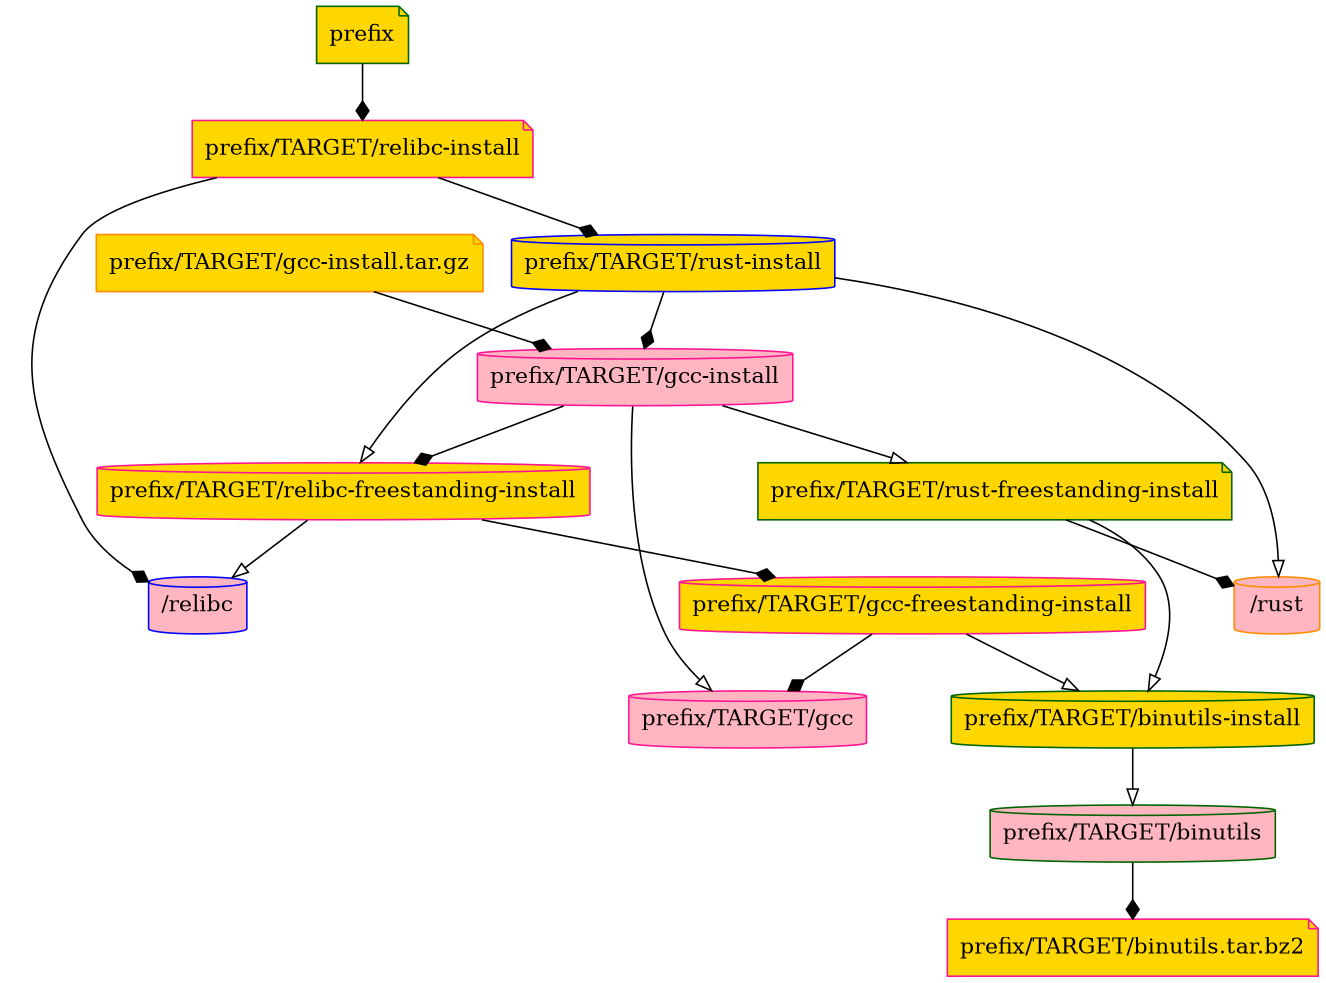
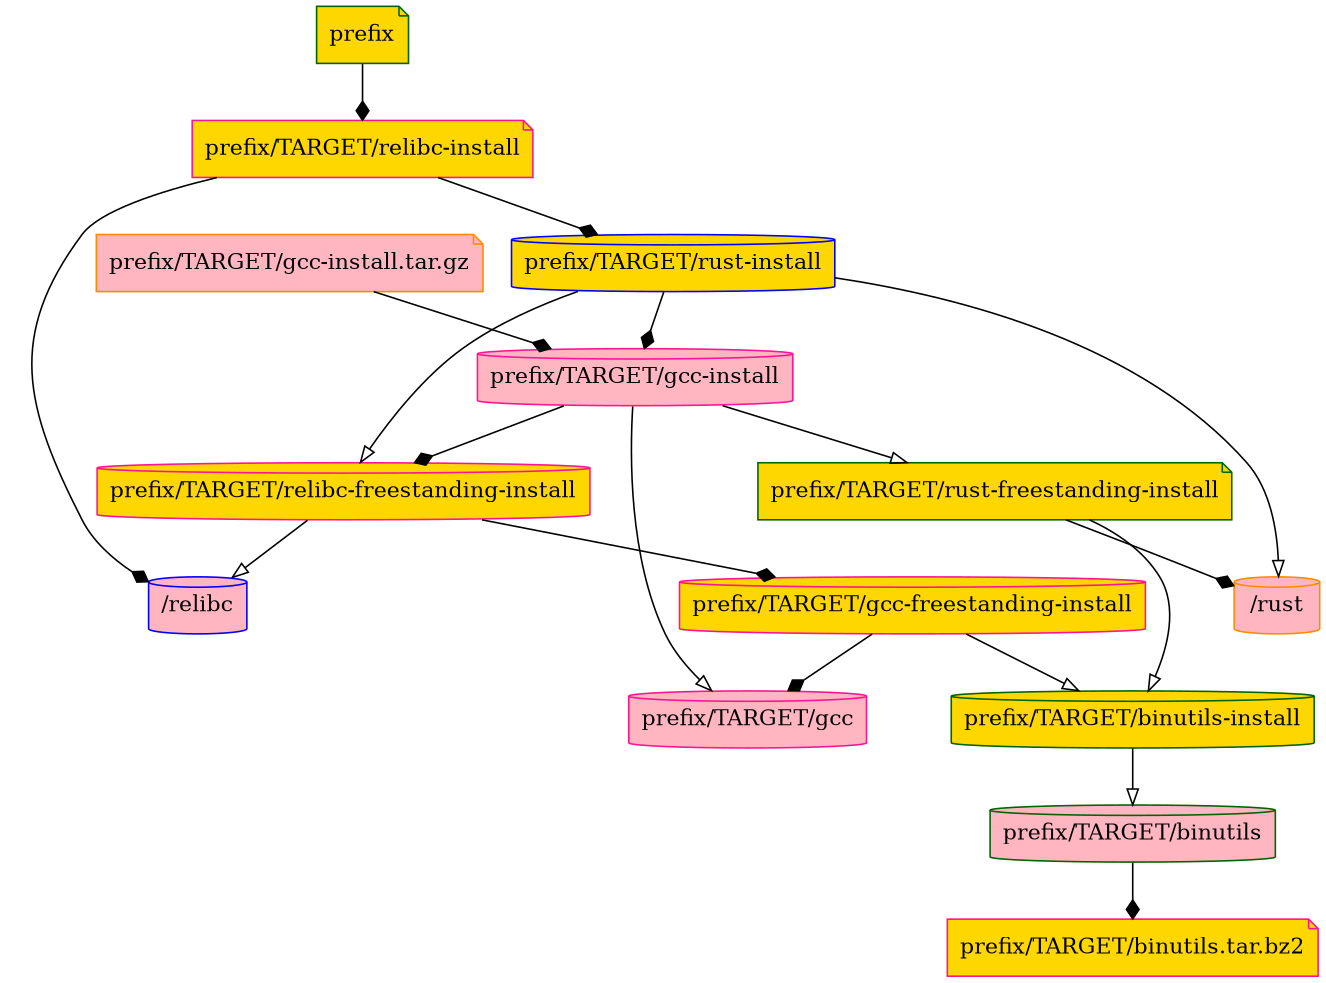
node "prefix/TARGET/gcc-install.tar.gz": fillcolor gold -> lightpink
